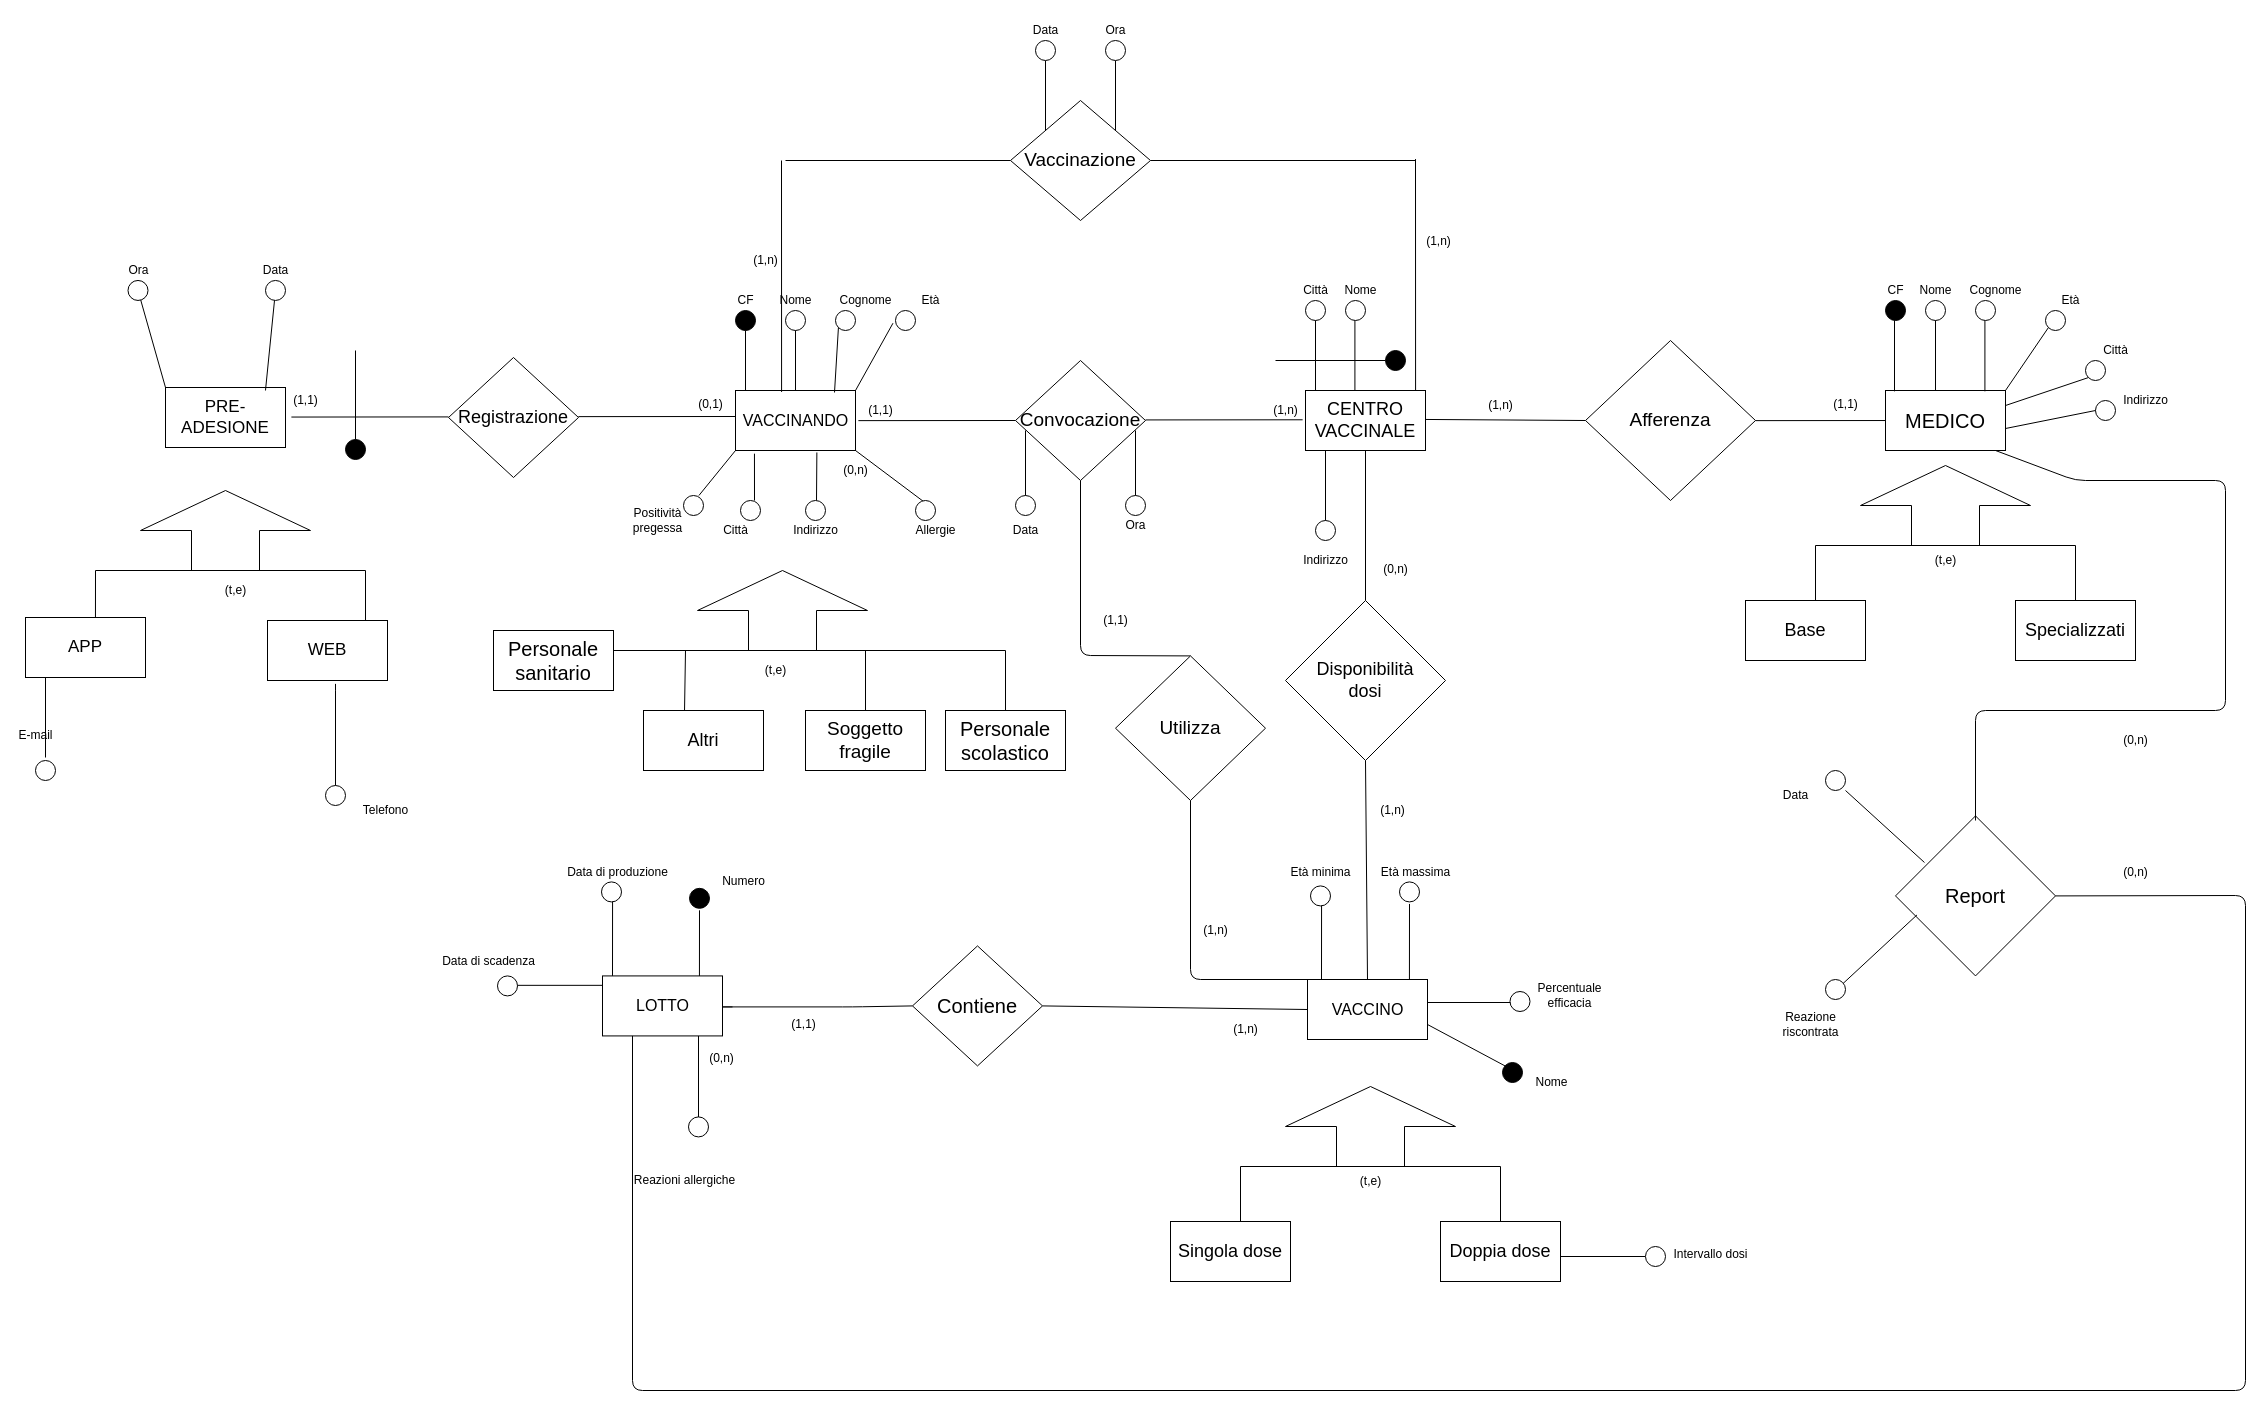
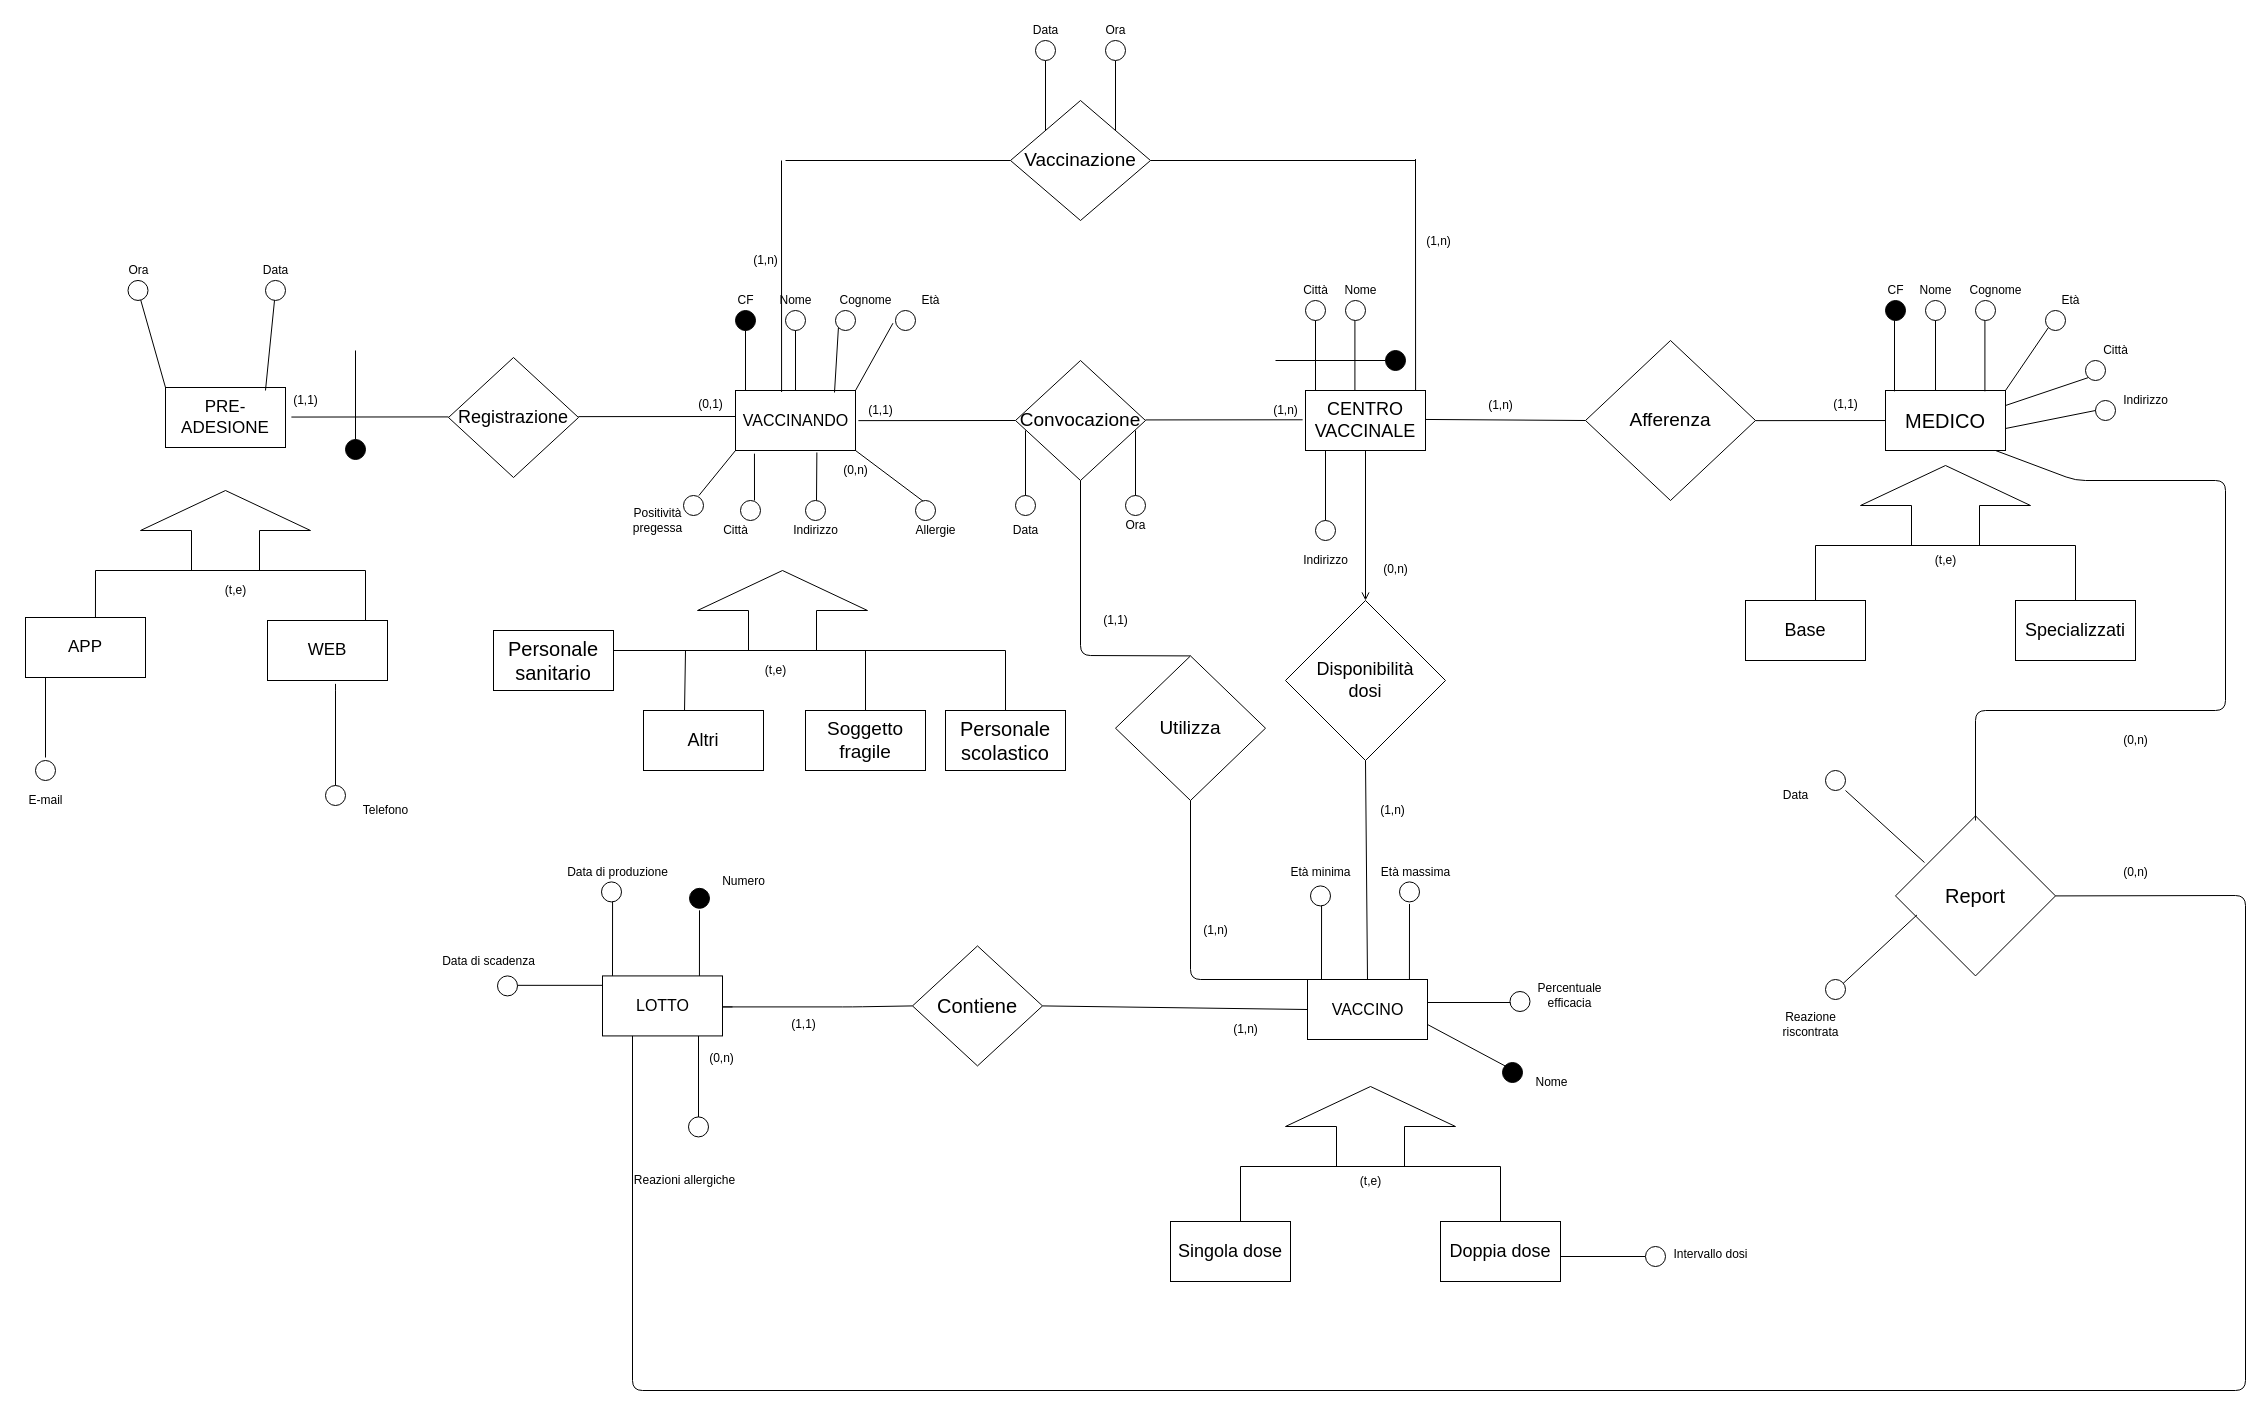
edge "CENTRO VACCINALE" -- "Disponibilità dosi": arrowhead none -> open
node "E-mail": moved (36, 736) -> (46, 801)
